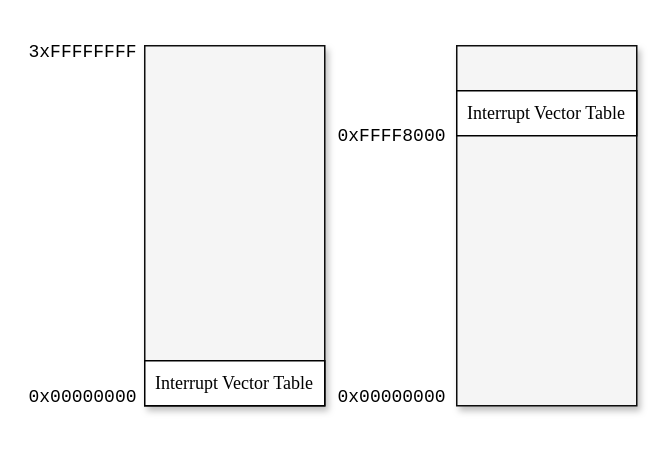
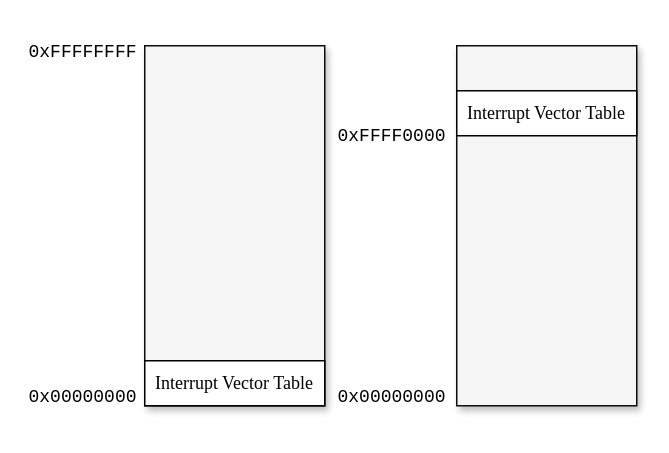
node "3xFFFFFFFF": label "3xFFFFFFFF" -> "0xFFFFFFFF"
node "0xFFFF8000": label "0xFFFF8000" -> "0xFFFF0000"
